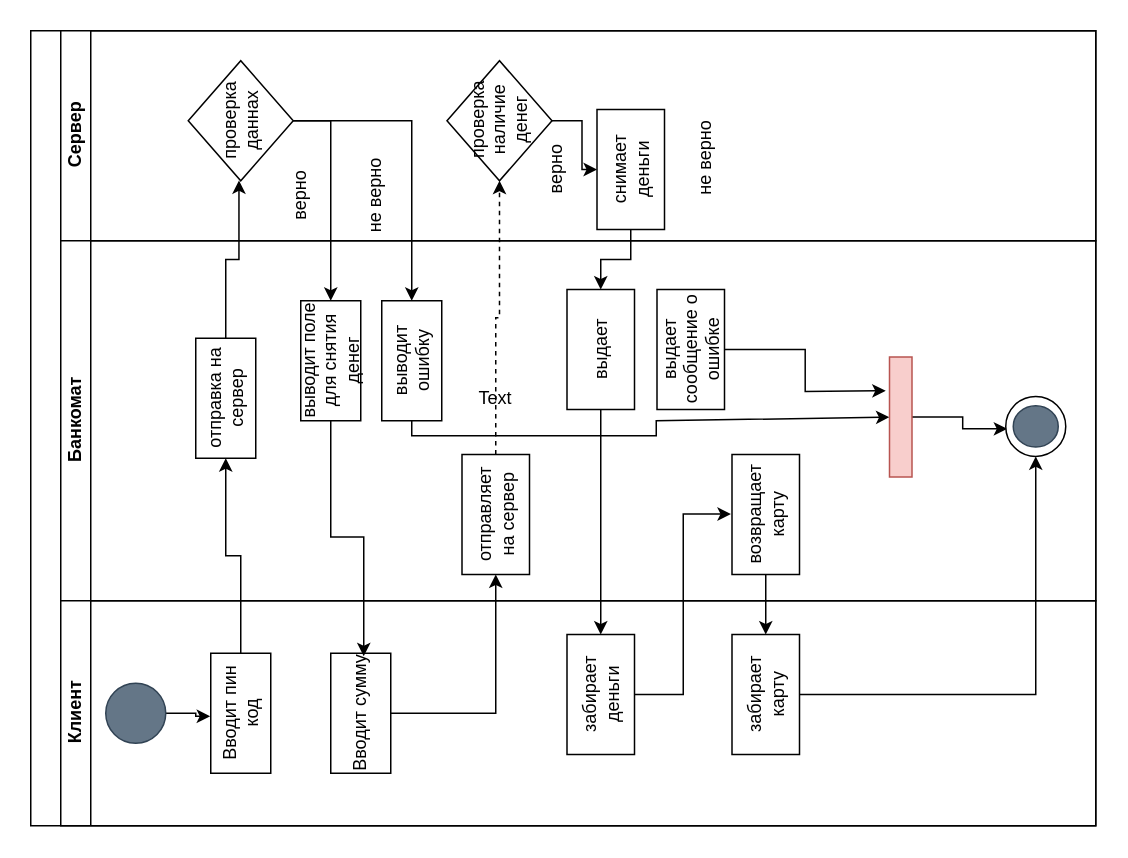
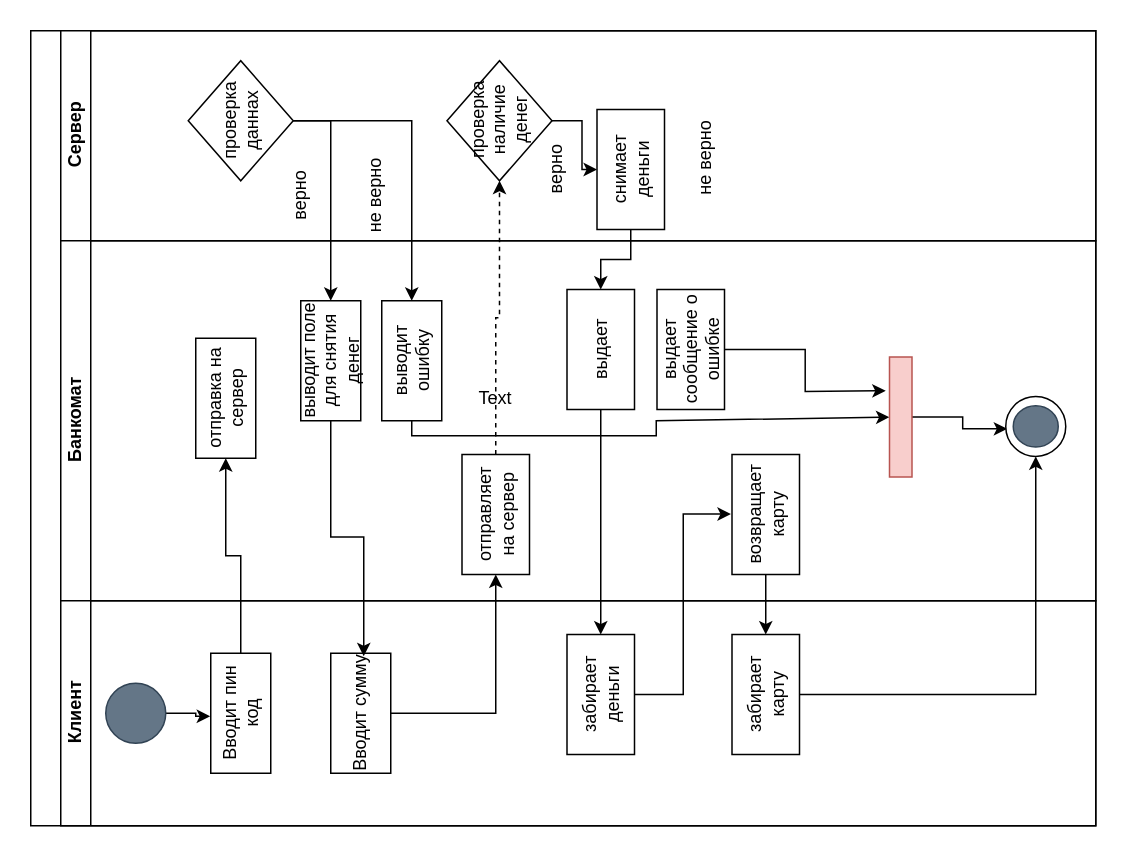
edge "отправка на сервер" -> "проверка даннах": removed
